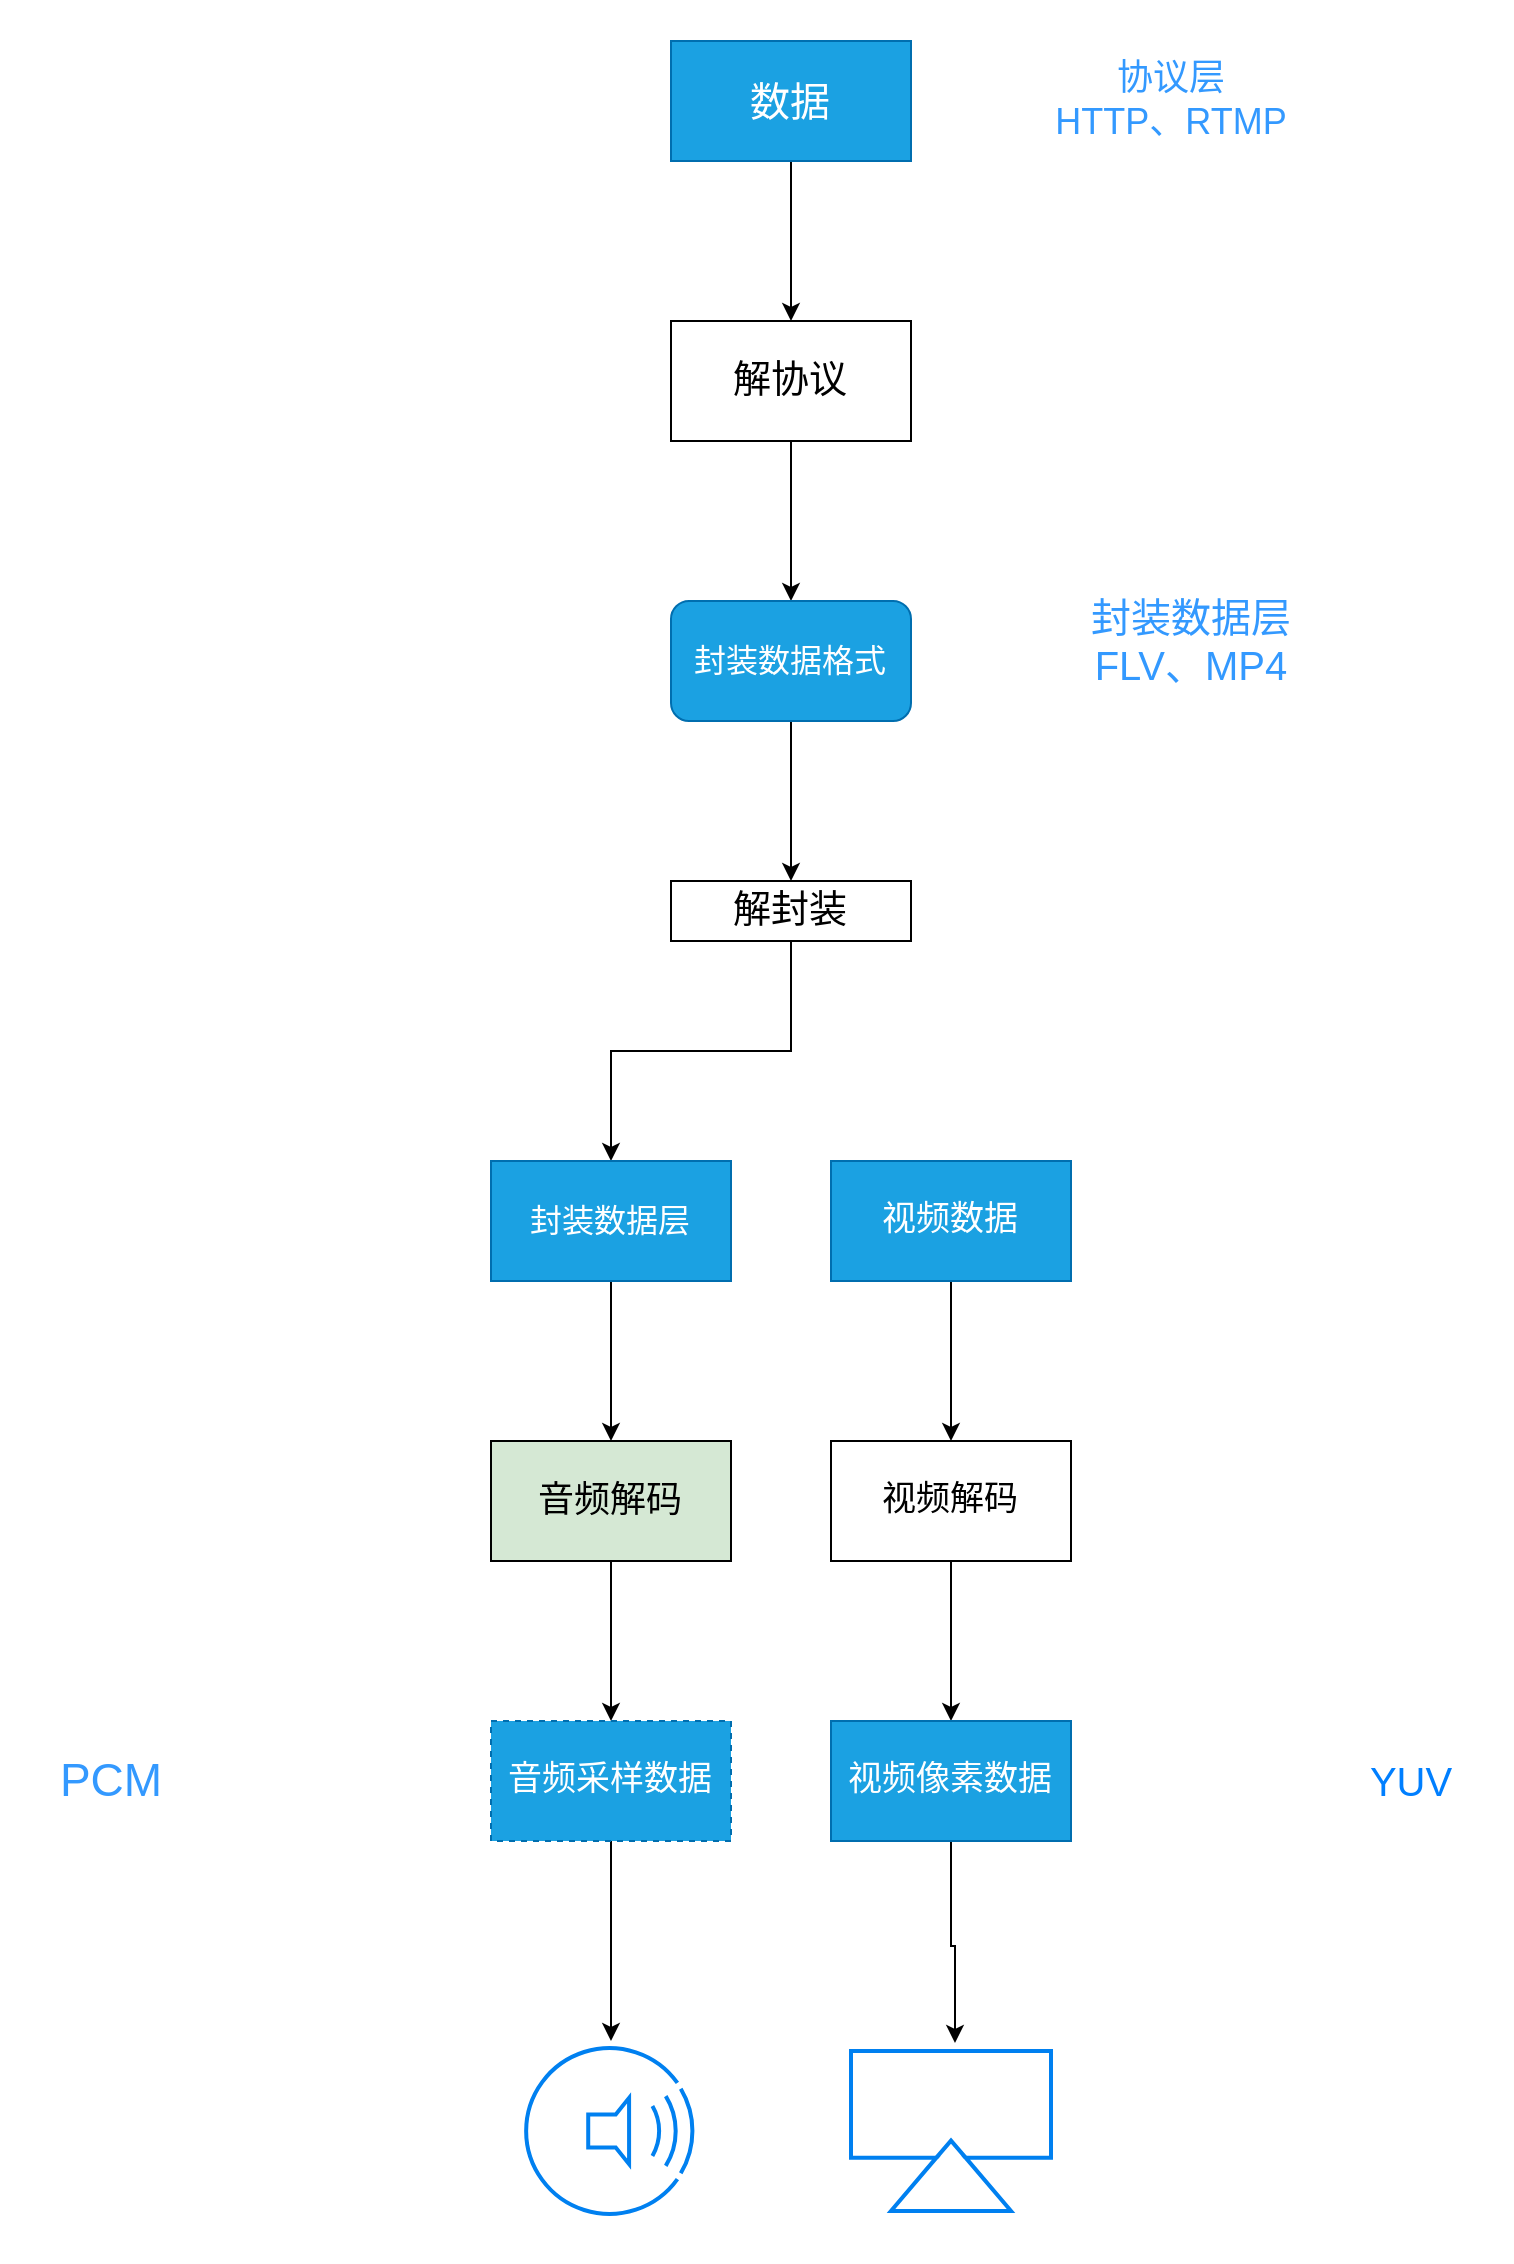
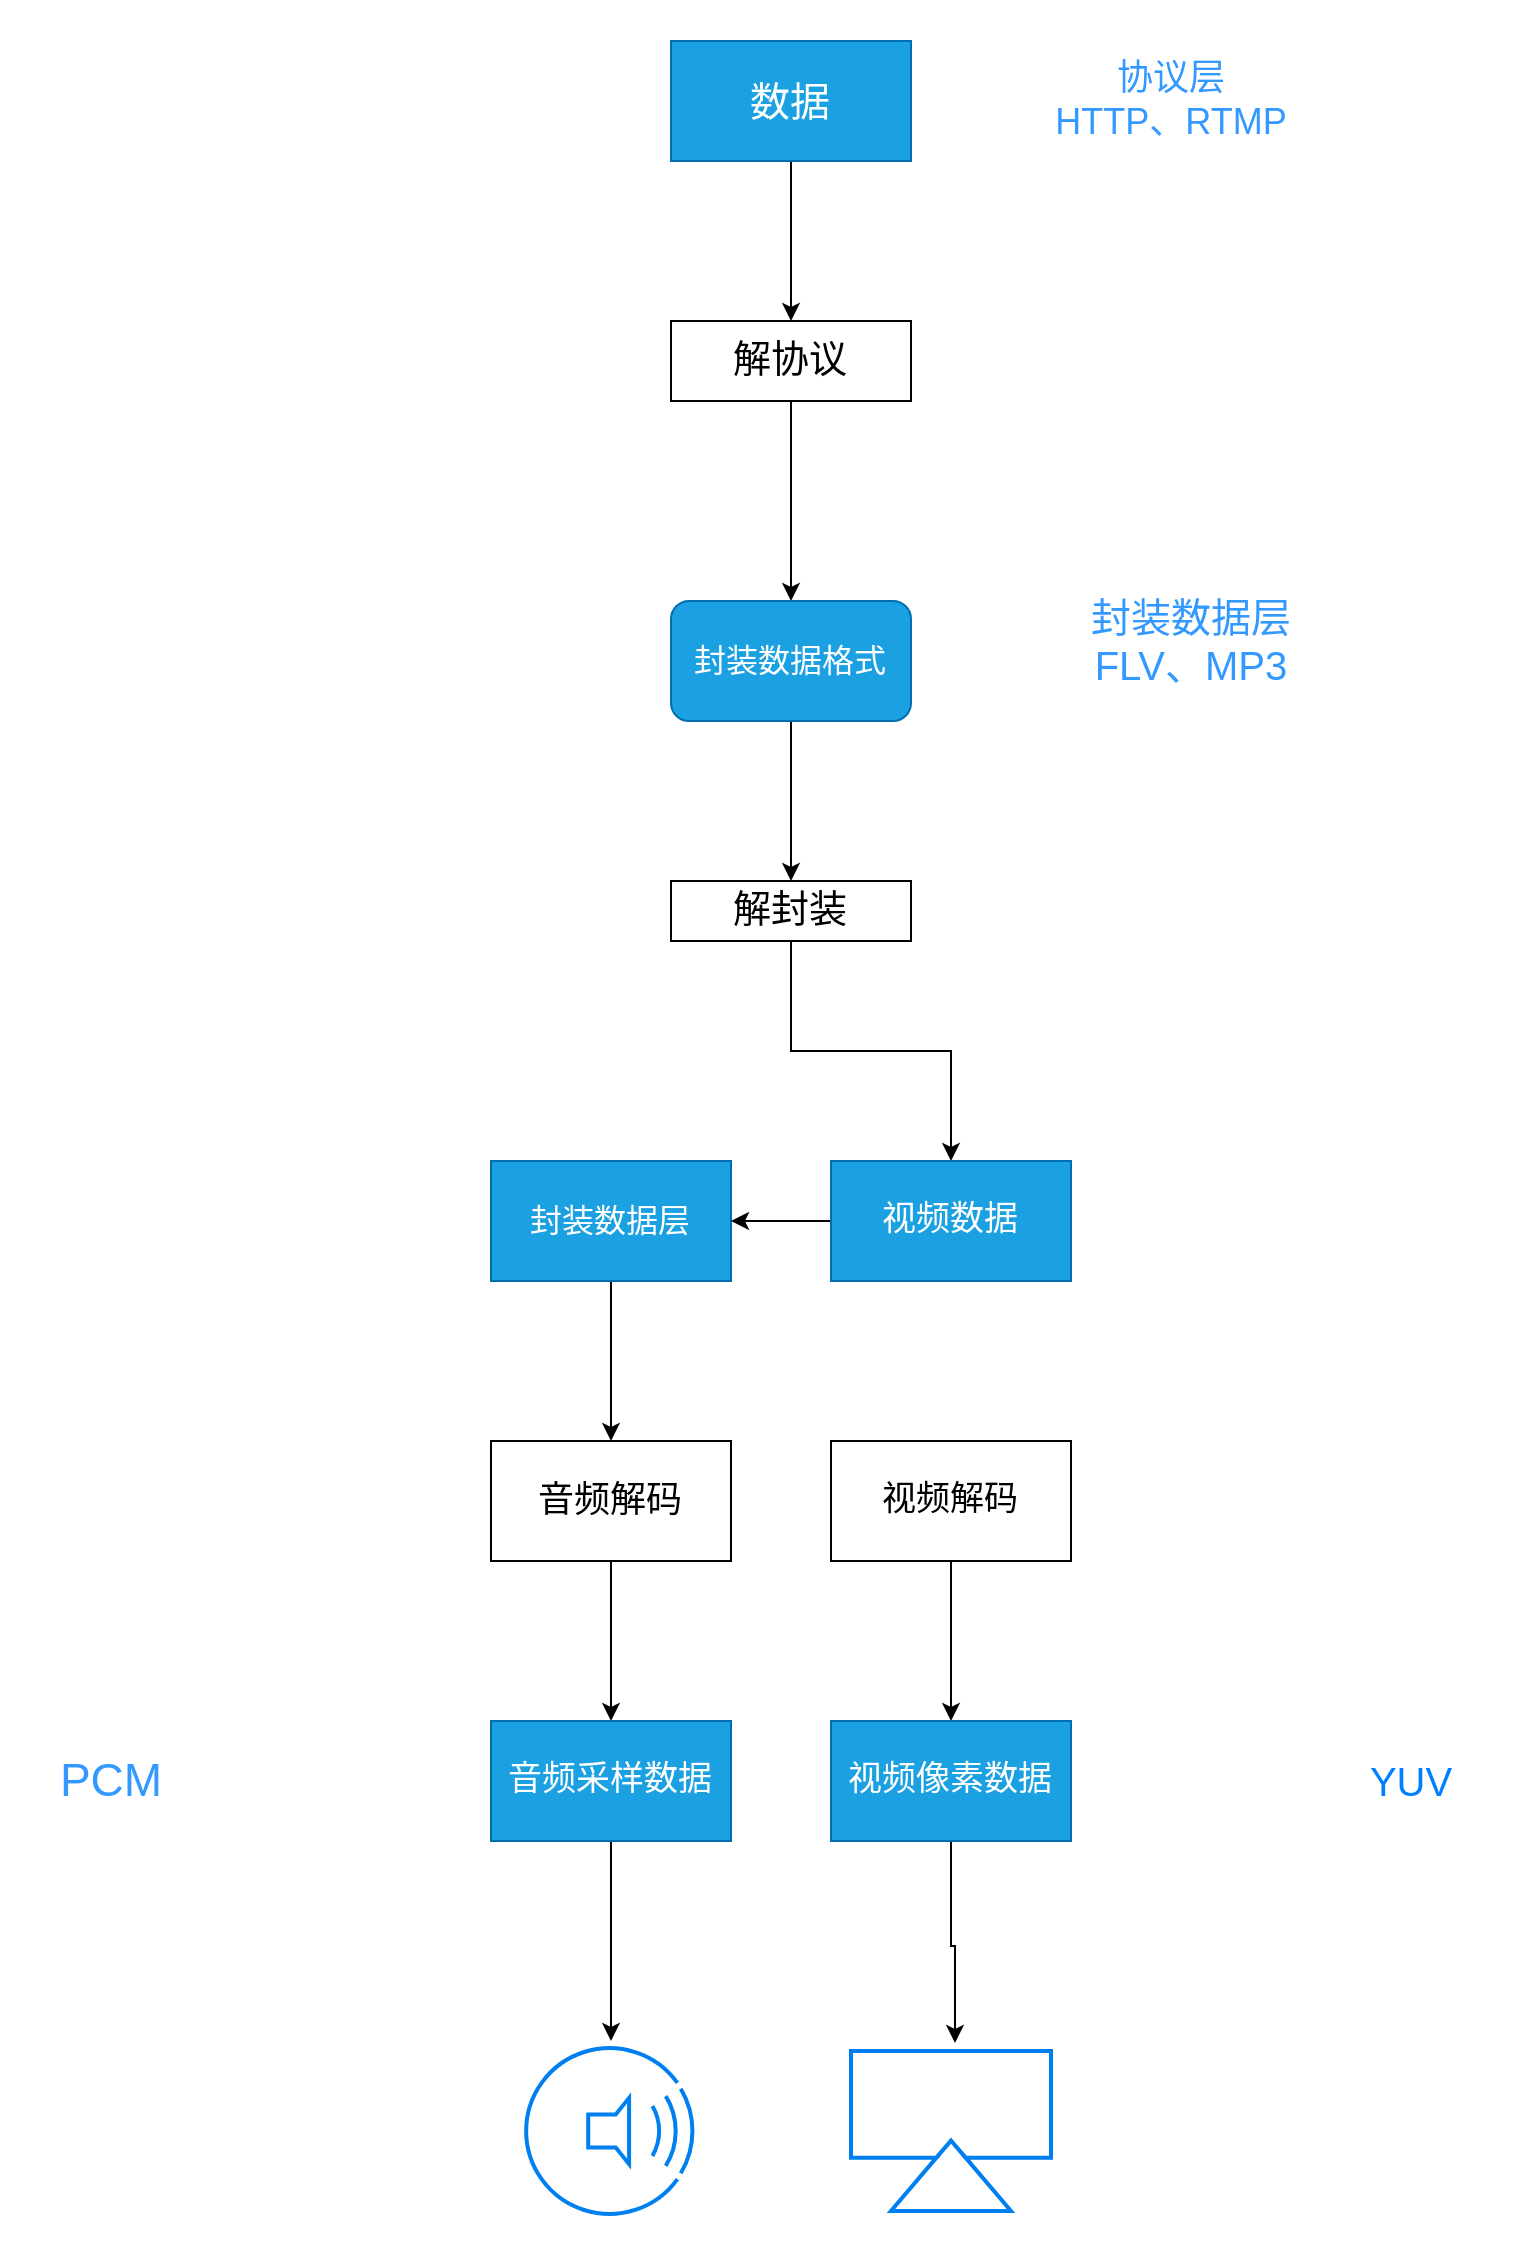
node "解协议": size 240x120 -> 240x80
node "封装数据层 FLV、MP4": label "封装数据层 FLV、MP4" -> "封装数据层 FLV、MP3"
edge "解封装" -> "封装数据层": removed
edge "解封装" -> "视频数据": added
edge "视频数据" -> "视频解码": now "视频数据" -> "封装数据层"
node "音频解码": fillcolor #d5e8d4 -> #ffffff
node "音频采样数据": style dashed -> solid
